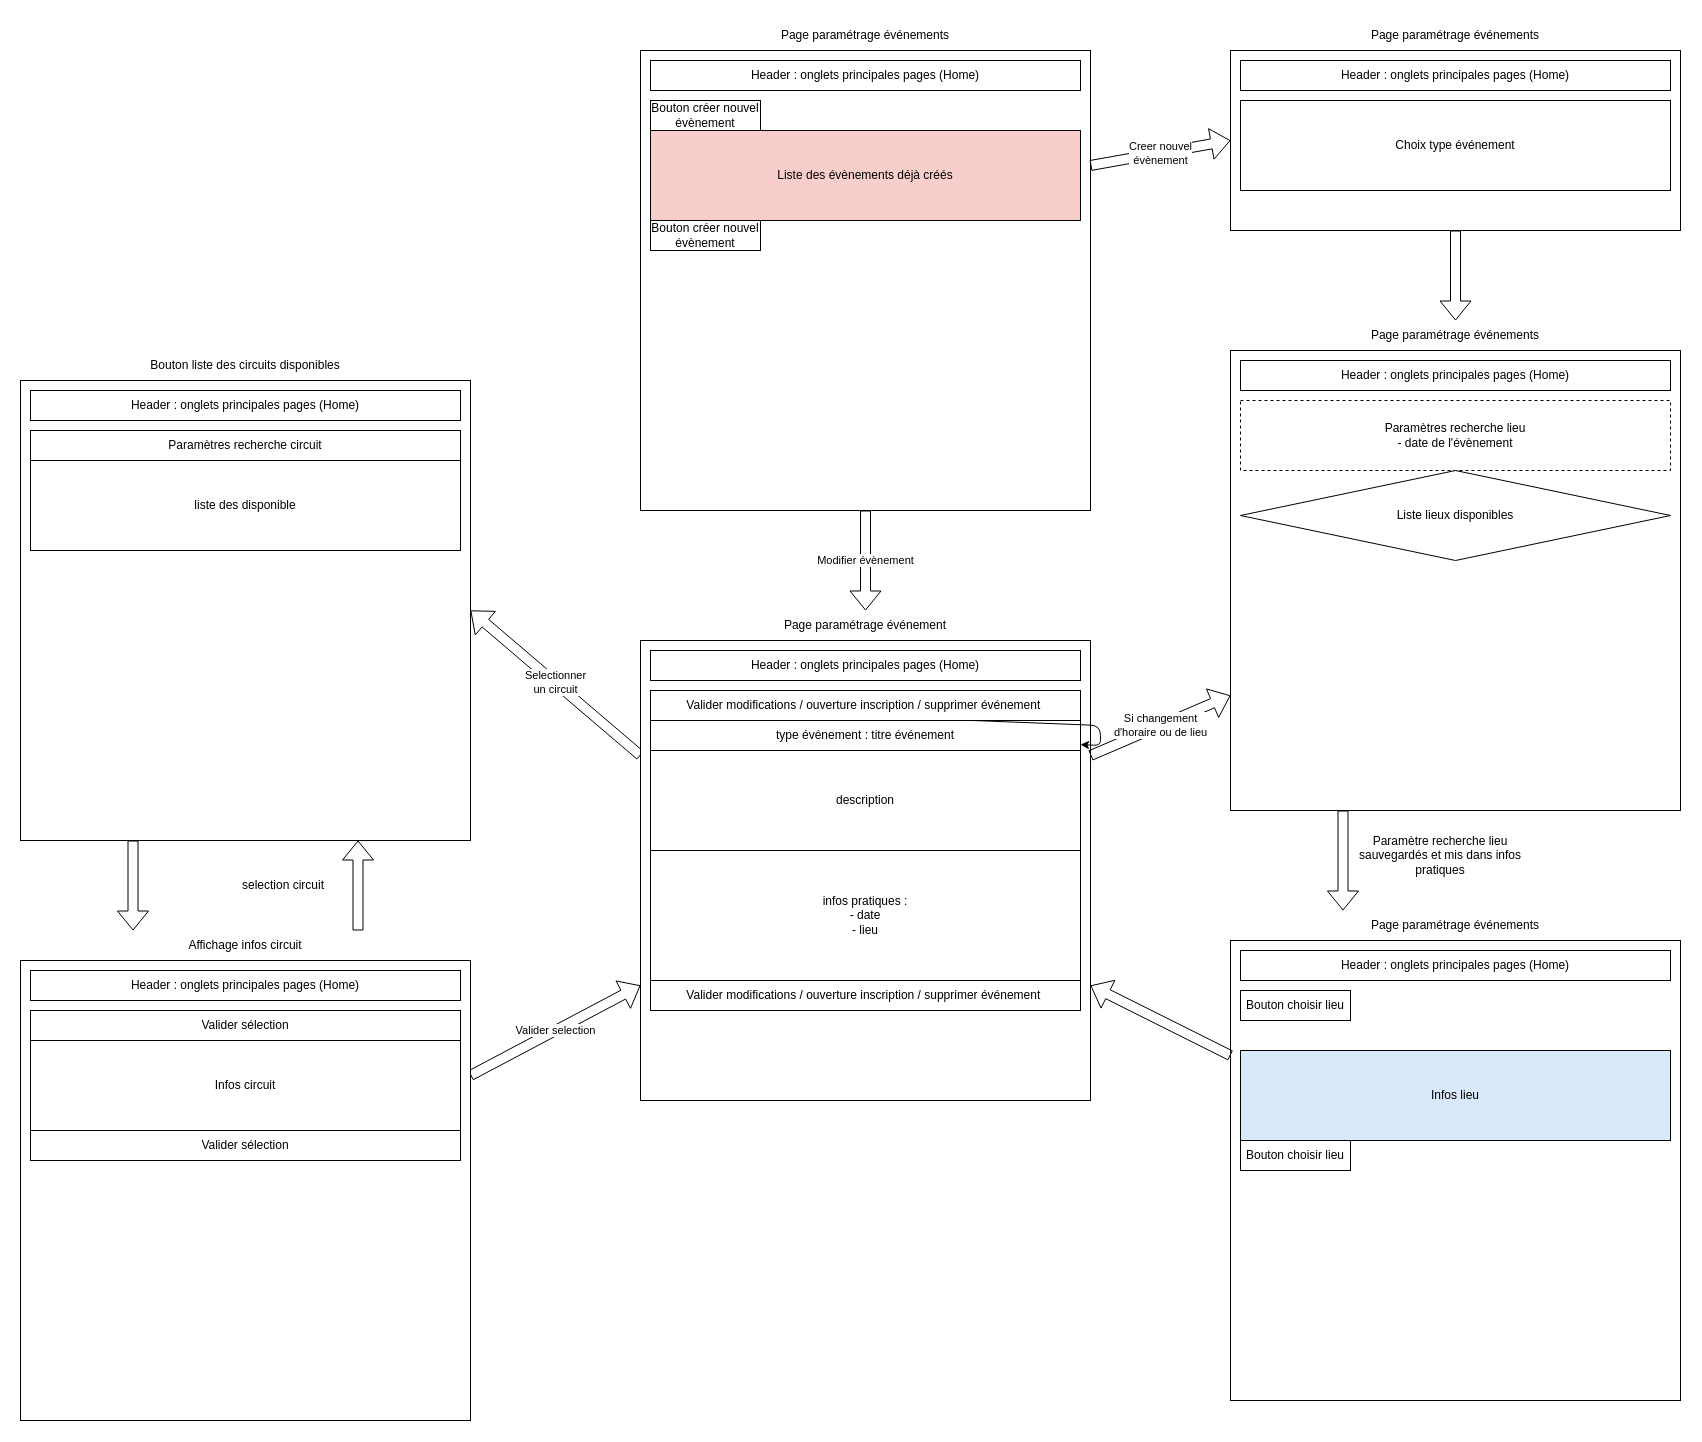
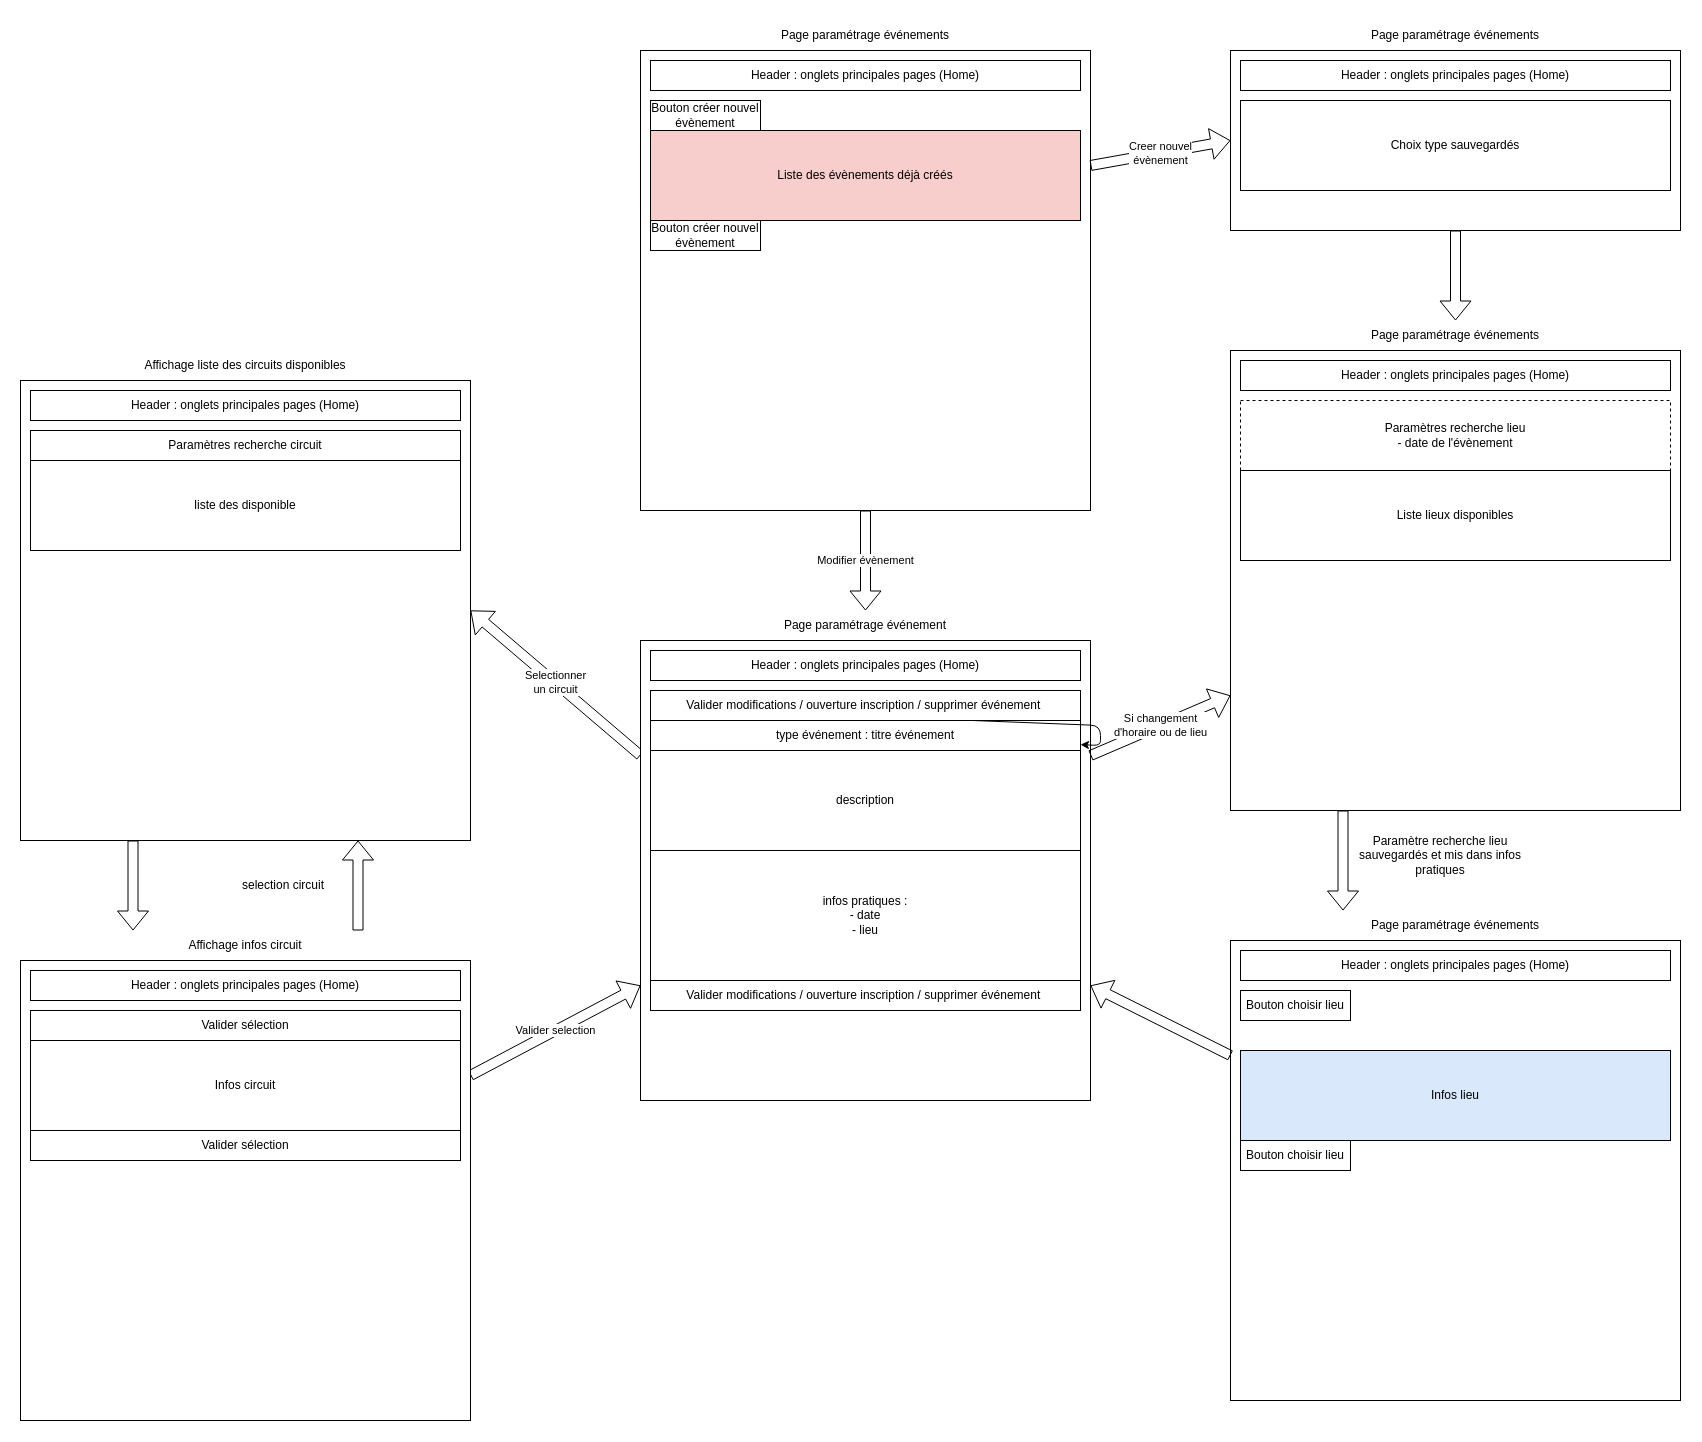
node "Choix type événement": label "Choix type événement" -> "Choix type sauvegardés"
node "Bouton liste des circuits disponibles": label "Bouton liste des circuits disponibles" -> "Affichage liste des circuits disponibles"
node "Liste lieux disponibles": shape diamond -> rectangle
